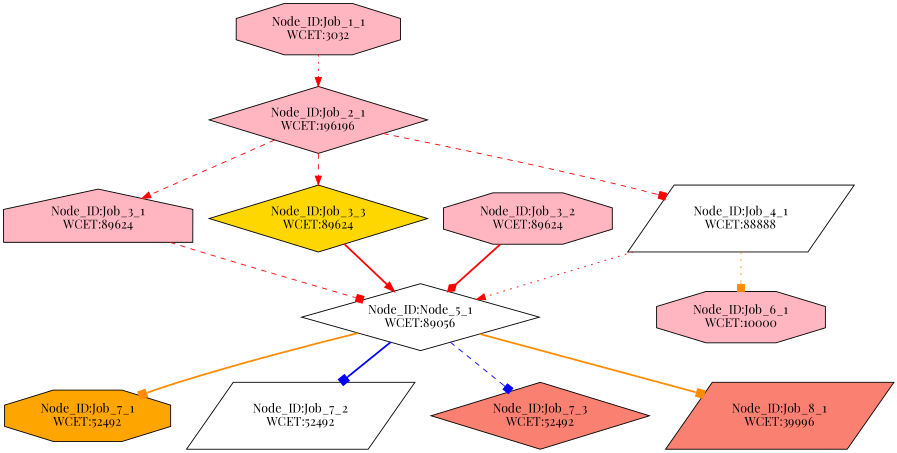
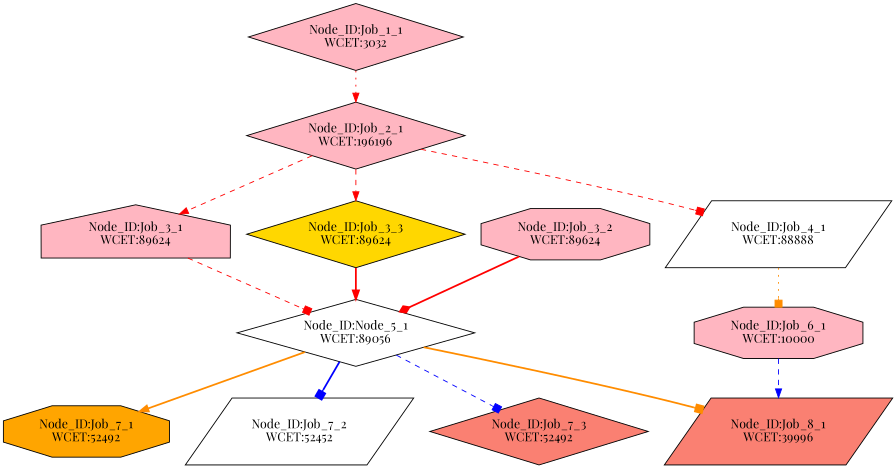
node "Node_ID:Job_1_1 WCET:3032": shape octagon -> diamond
edge "Node_ID:Job_4_1 WCET:88888" -> "Node_ID:Node_5_1 WCET:89056": removed
edge "Node_ID:Node_5_1 WCET:89056" -> "Node_ID:Job_7_1 WCET:52492": arrowhead box -> normal
edge "Node_ID:Job_6_1 WCET:10000" -> "Node_ID:Job_8_1 WCET:39996": added
node "Node_ID:Job_7_2 WCET:52492": label "Node_ID:Job_7_2 WCET:52492" -> "Node_ID:Job_7_2 WCET:52452"
